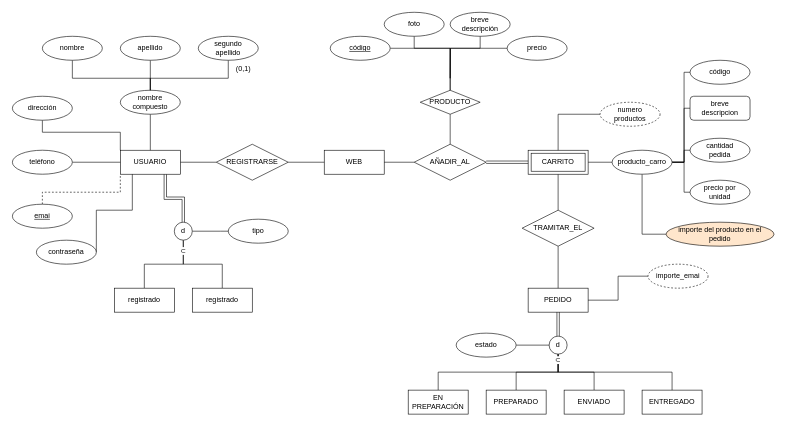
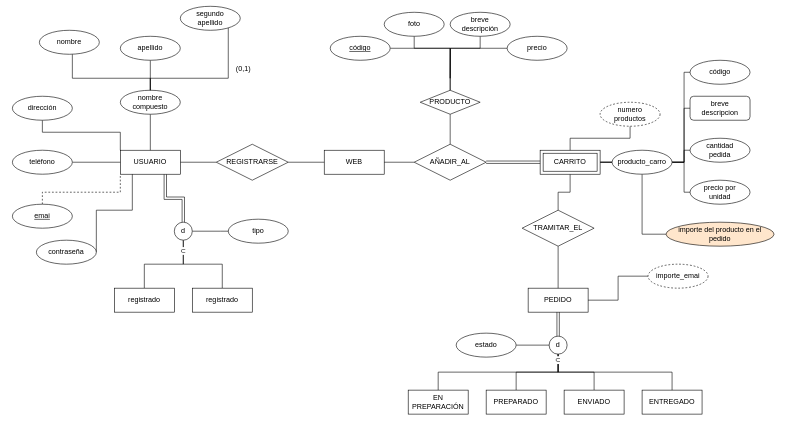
node "nombre": moved (72, 48) -> (69, 42)
node "segundo apellido": moved (228, 48) -> (210, 18)
node "CARRITO": moved (558, 162) -> (570, 162)
